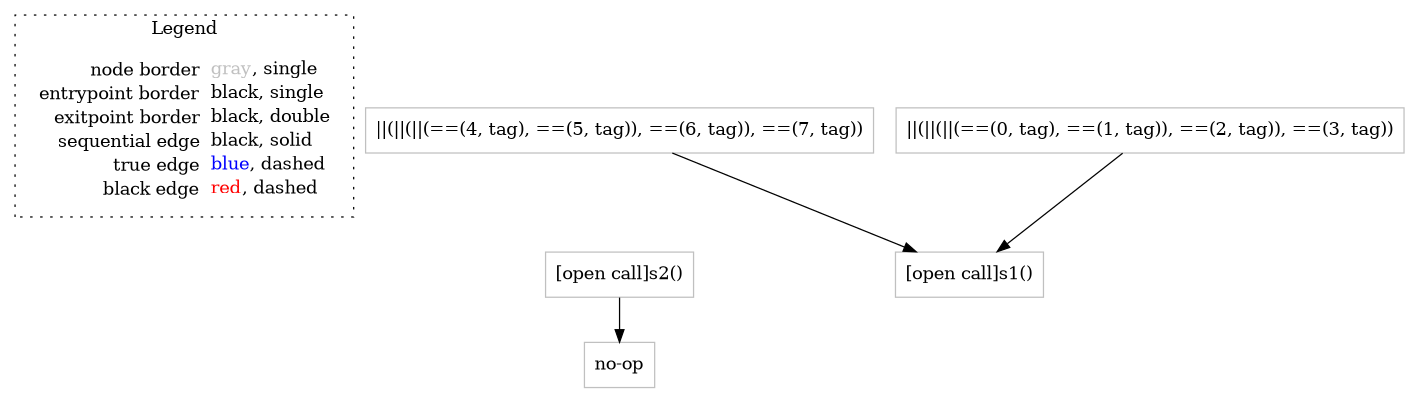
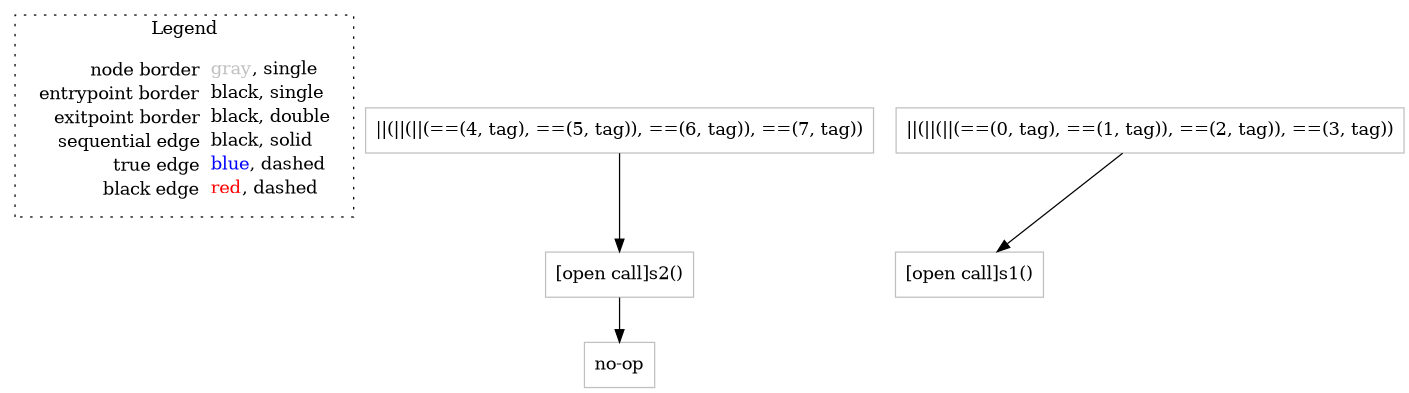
edge "||(||(||(==(4, tag), ==(5, tag)), ==(6, tag)), ==(7, tag))" -> "[open call]s1()": now "||(||(||(==(4, tag), ==(5, tag)), ==(6, tag)), ==(7, tag))" -> "[open call]s2()"
